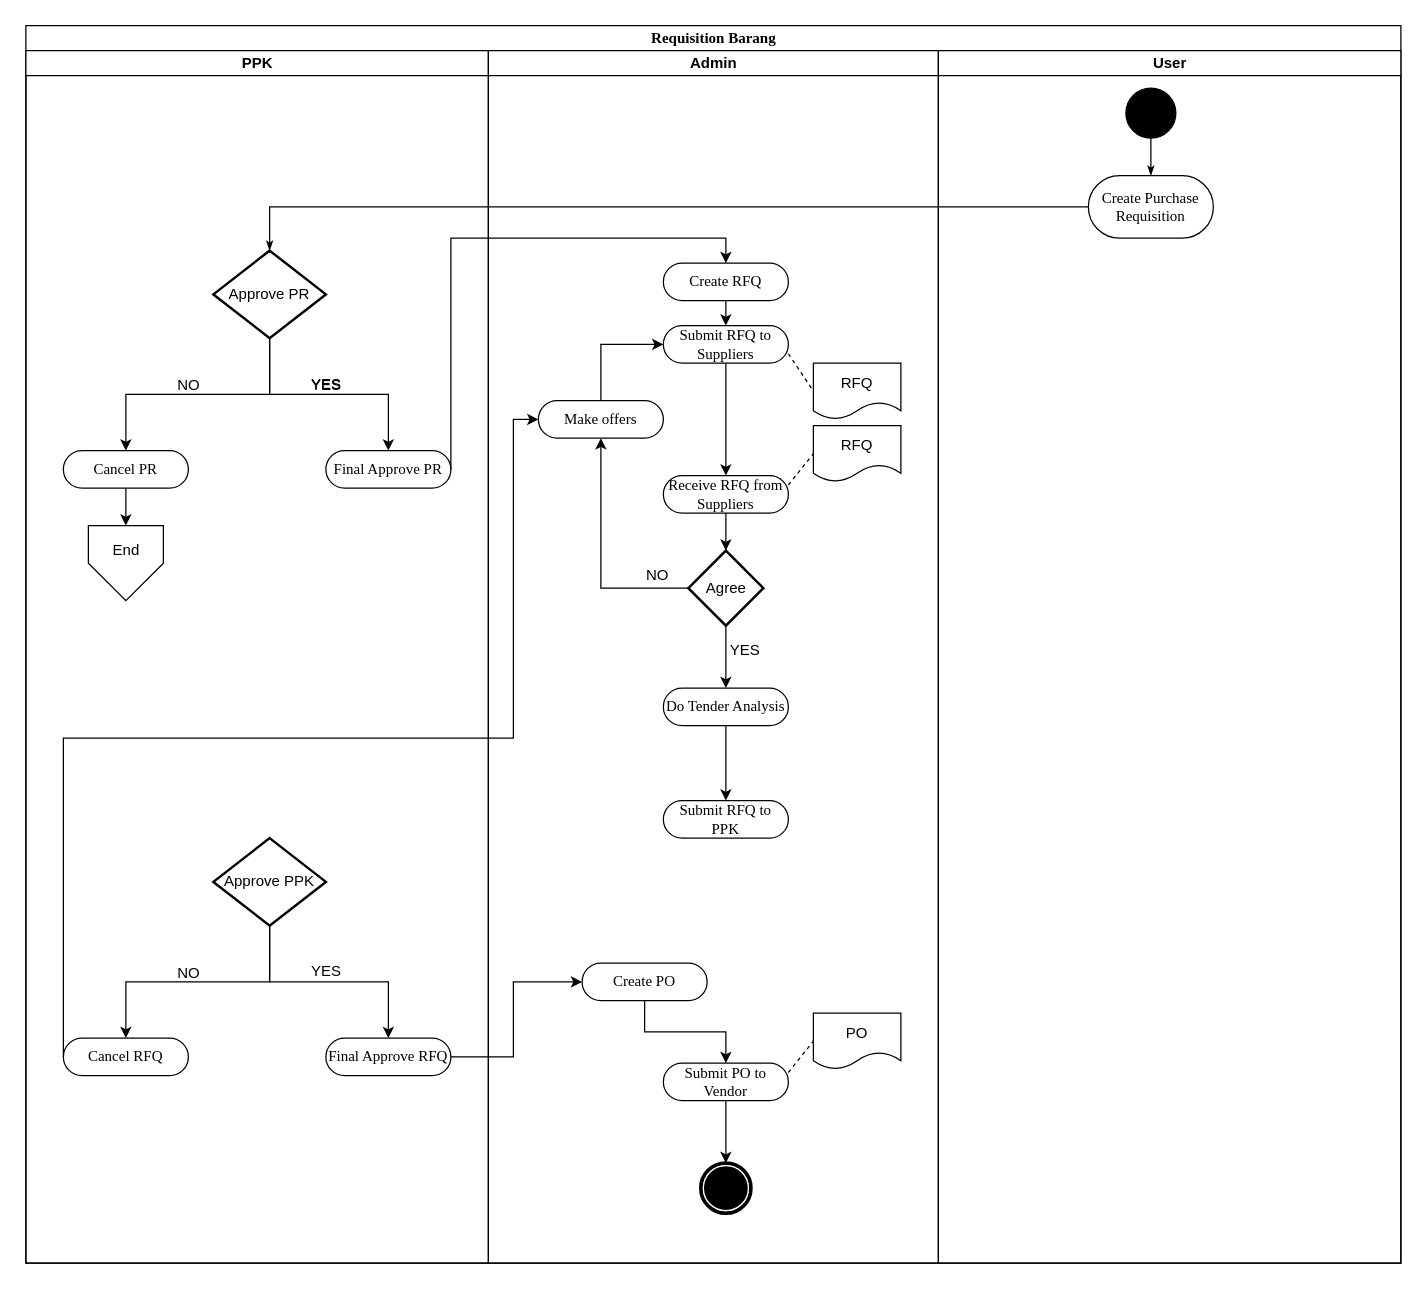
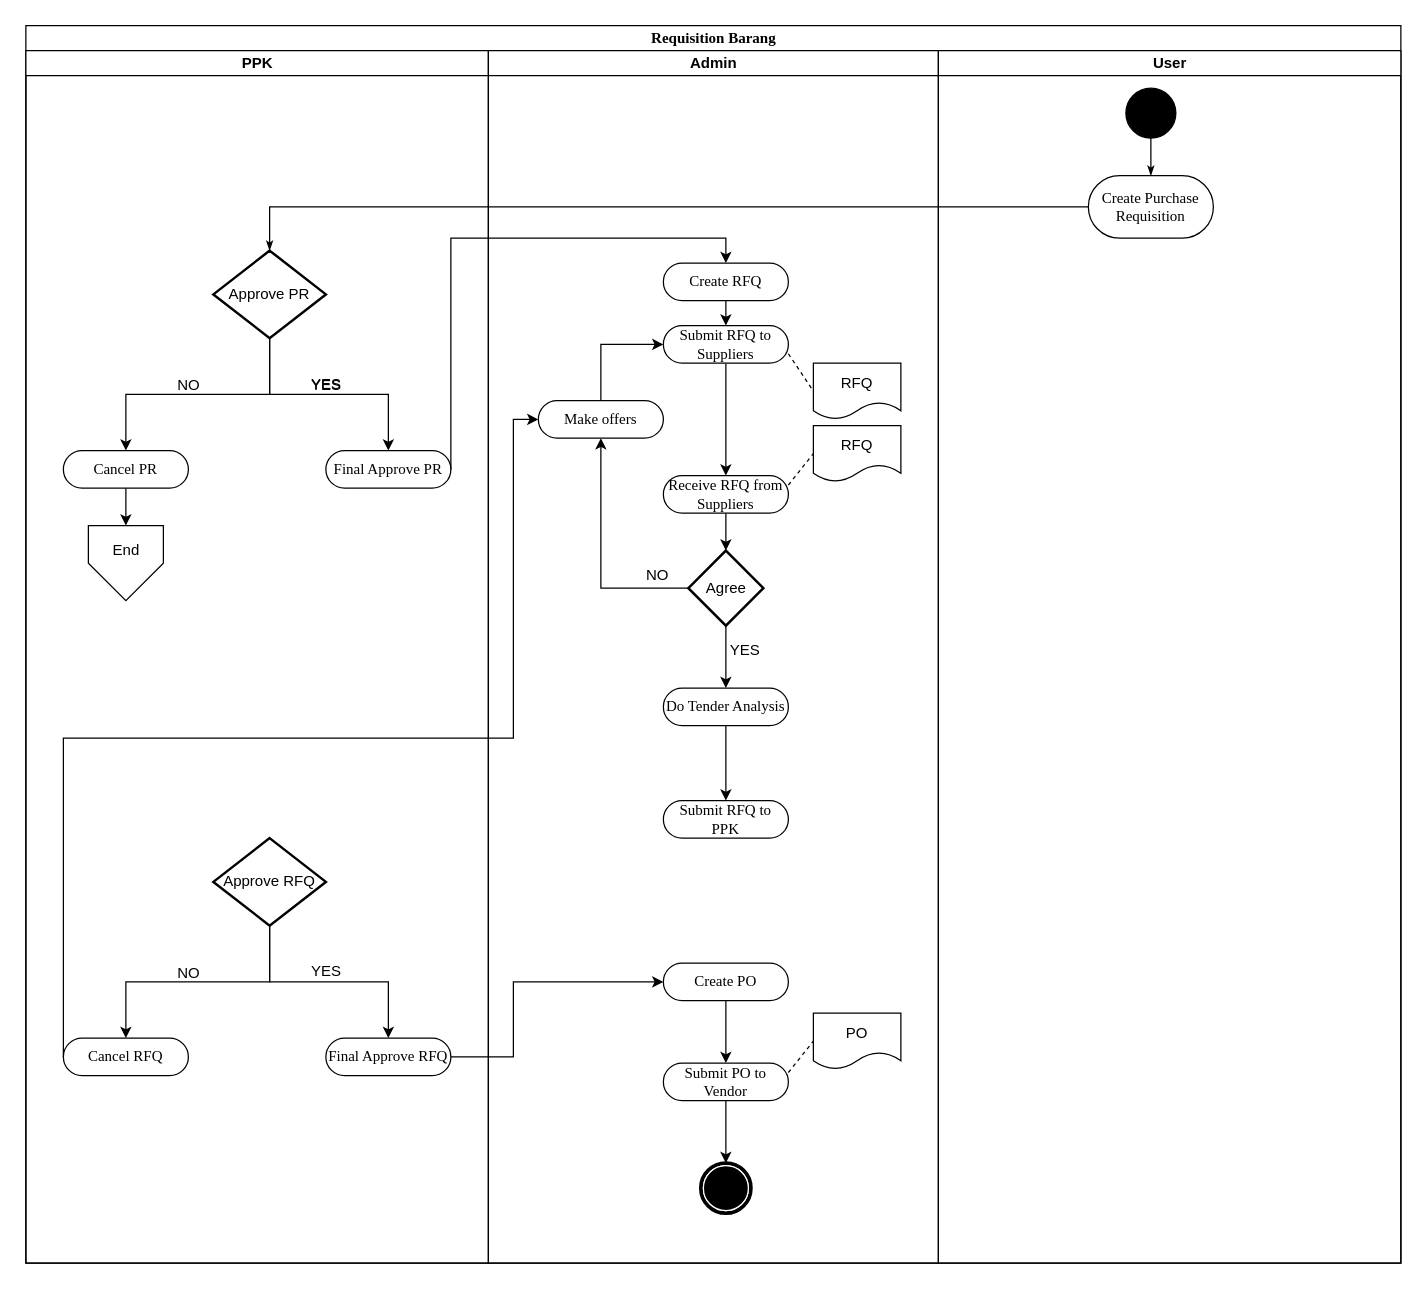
node "Approve PPK": label "Approve PPK" -> "Approve RFQ"
node "Create PO": moved (644, 982) -> (726, 982)
